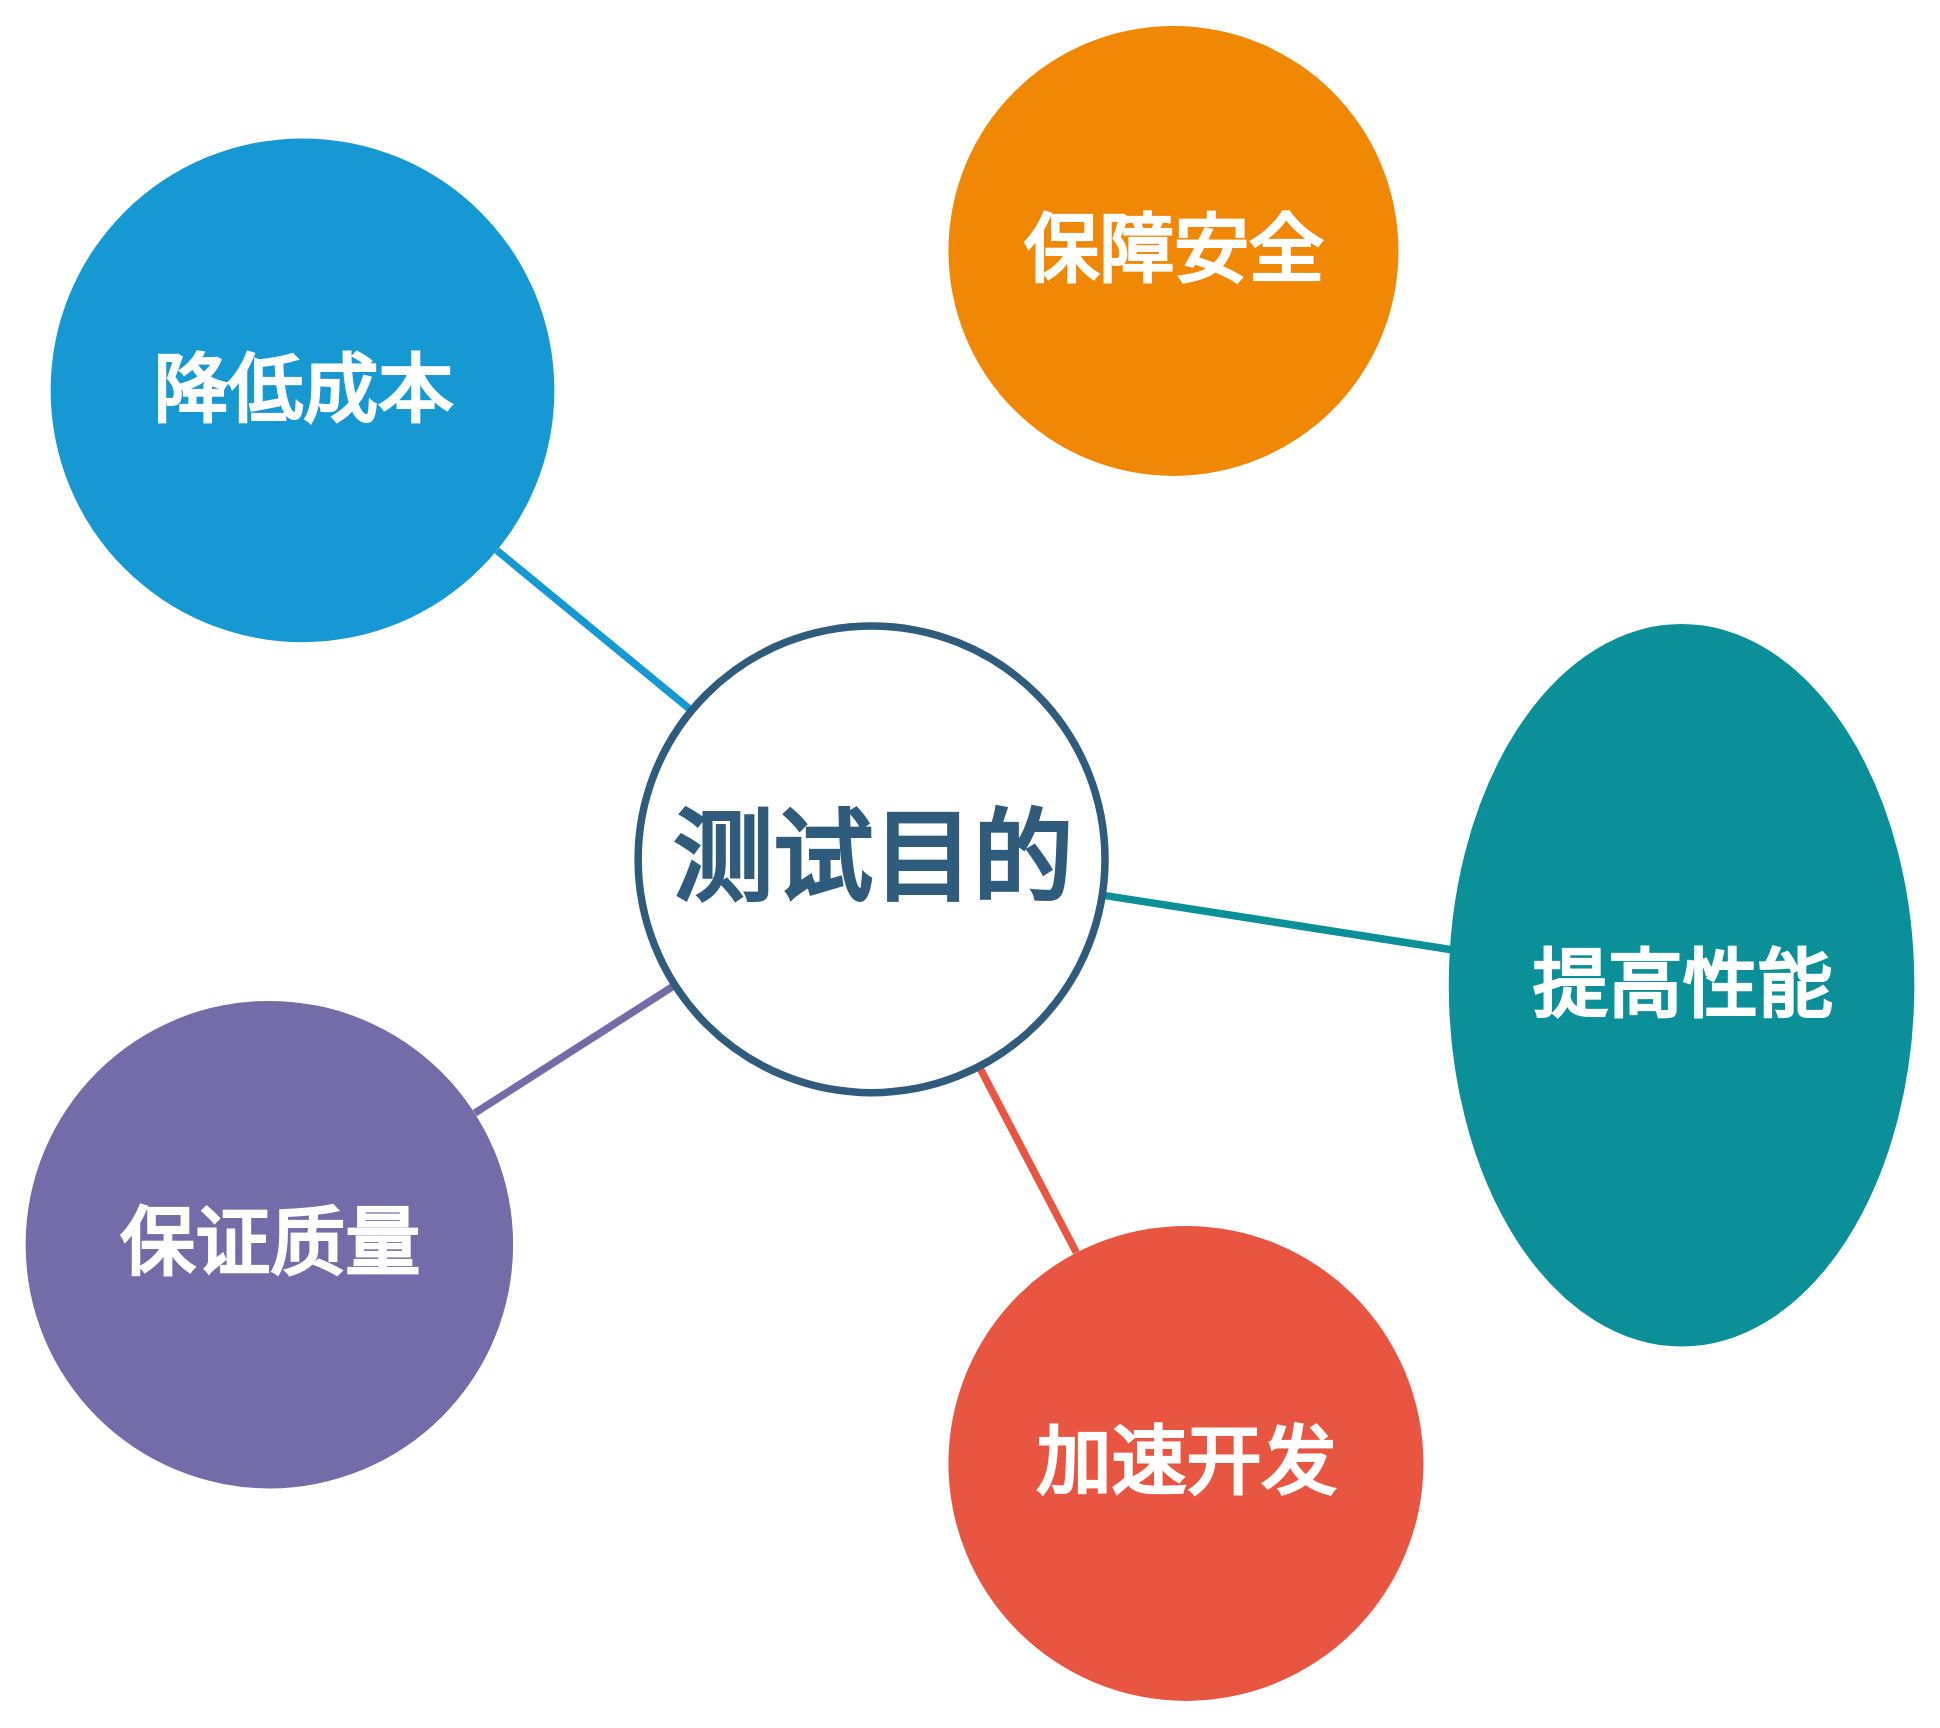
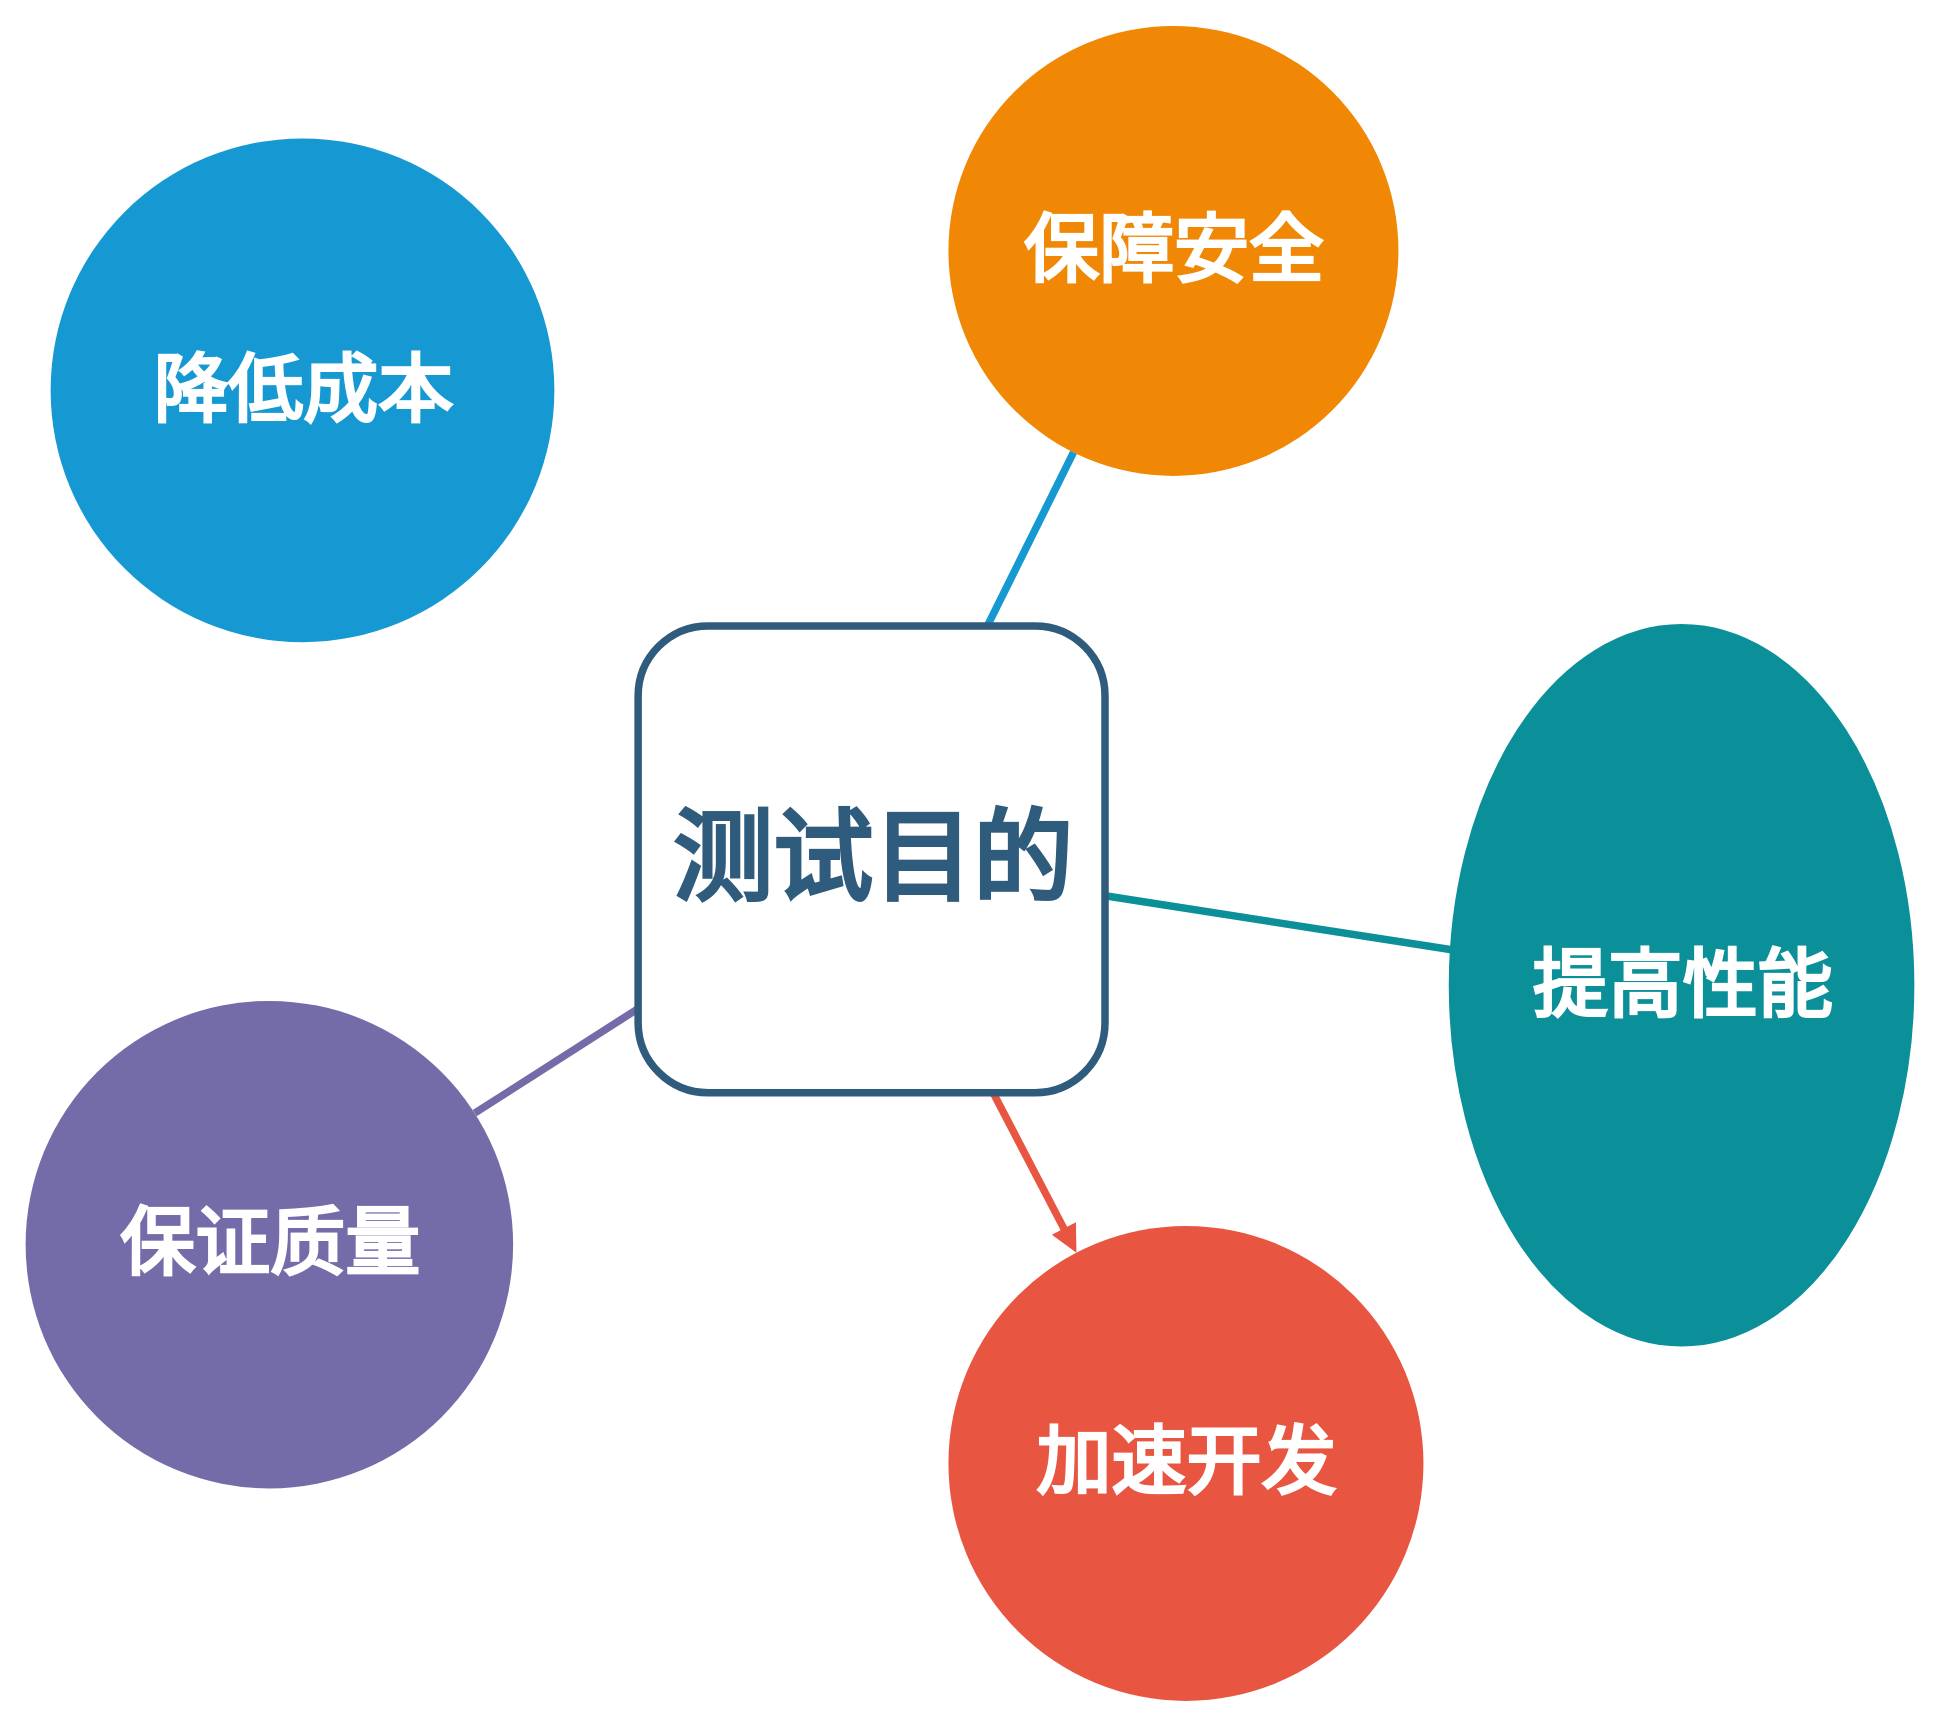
edge "降低成本" -- "测试目的": now "保障安全" -- "测试目的"
node "测试目的": shape ellipse -> rounded rectangle
edge "测试目的" -- "加速开发": arrowhead none -> block
